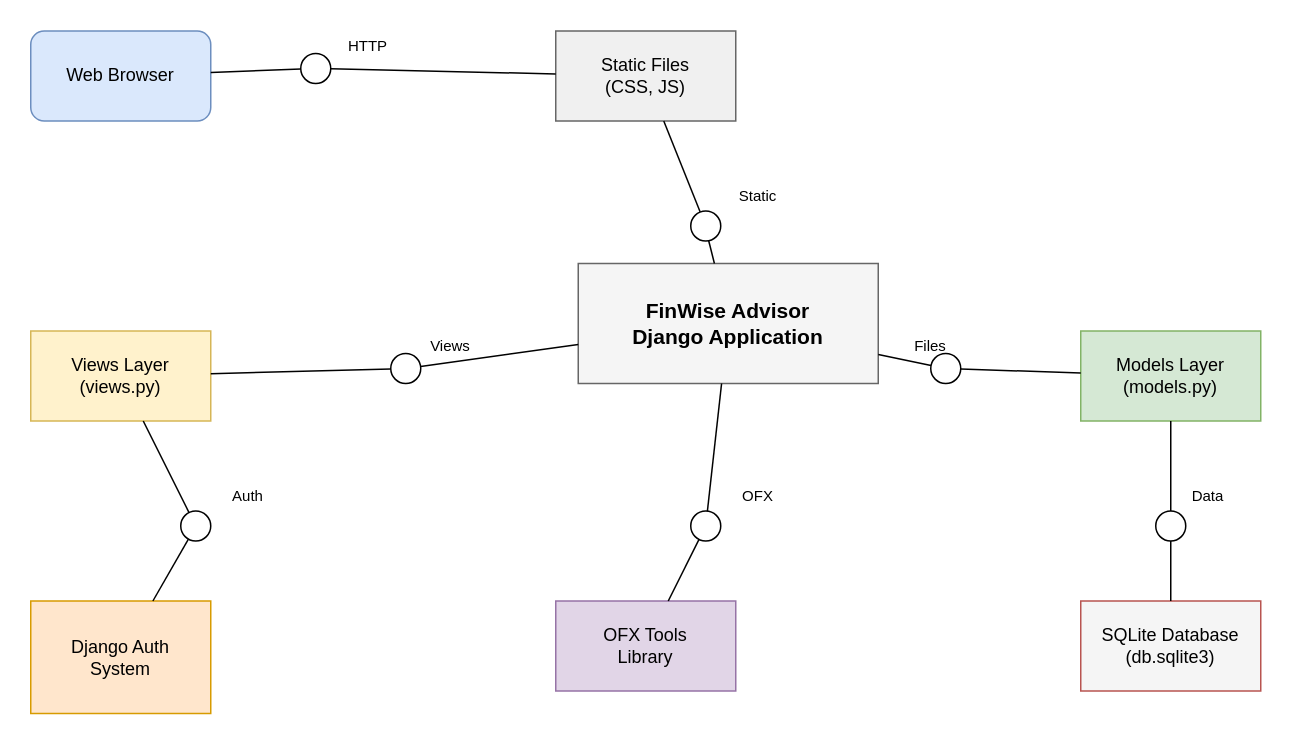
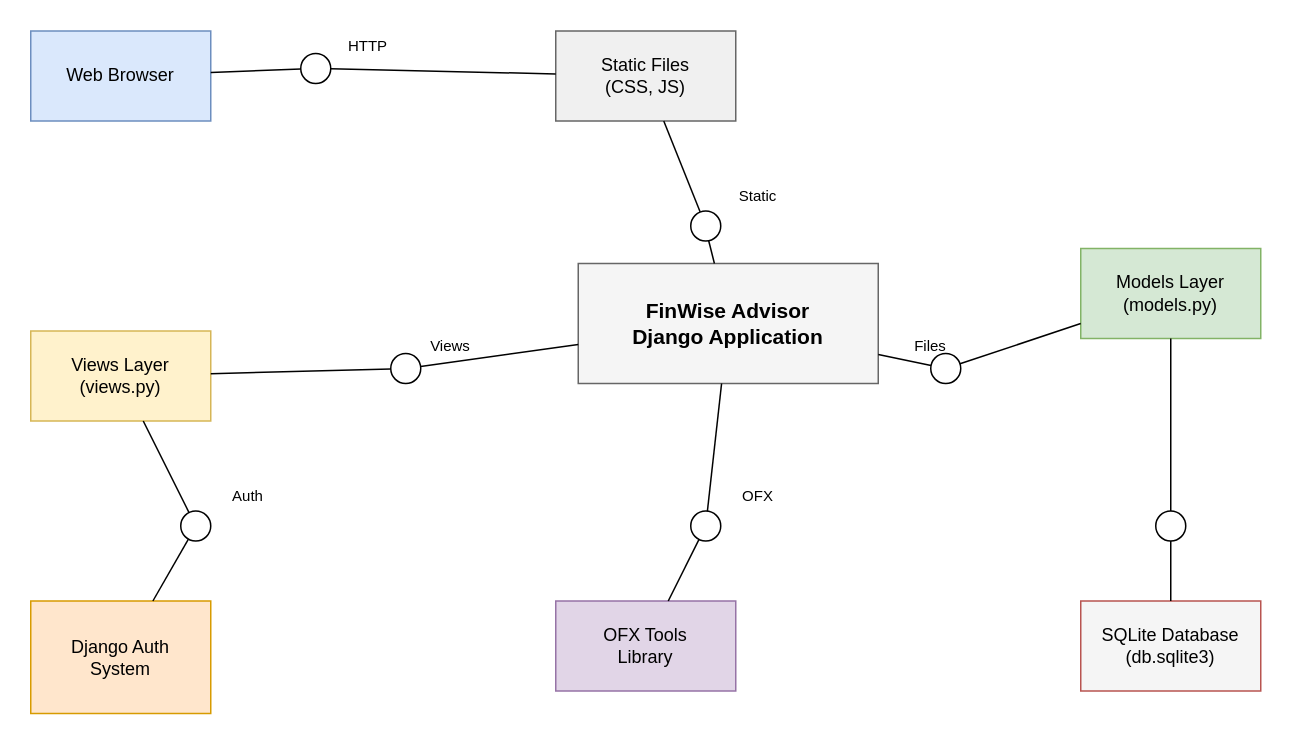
node "Web Browser": shape rounded rectangle -> rectangle
node "Models Layer (models.py)": moved (1171, 376) -> (1171, 293)
node "Data": removed
